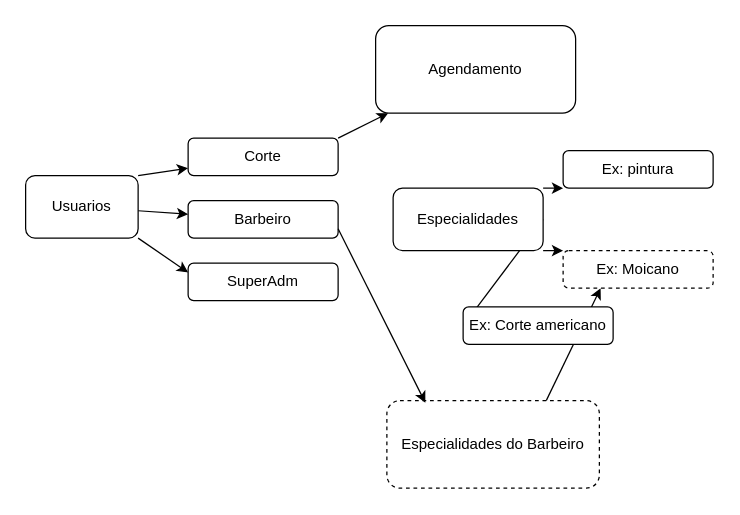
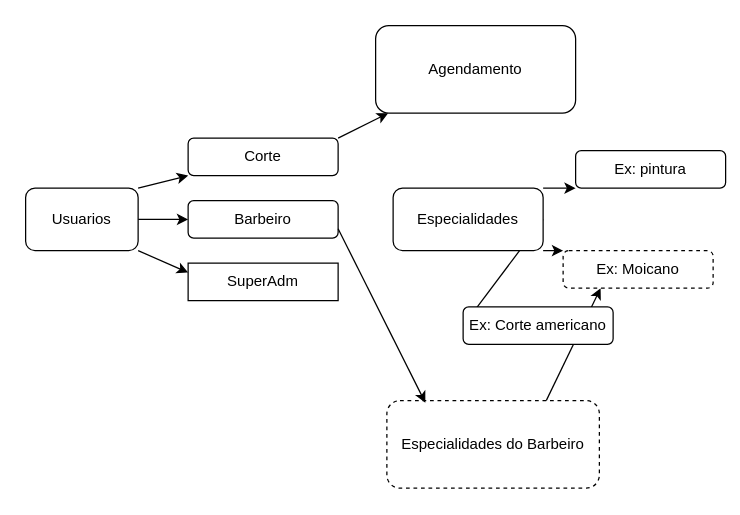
node "Ex: pintura": moved (638, 169) -> (651, 169)
node "Usuarios": moved (82, 207) -> (82, 219)
node "SuperAdm": shape rounded rectangle -> rectangle
